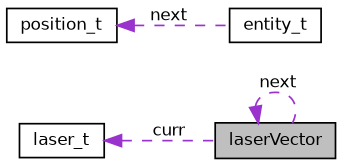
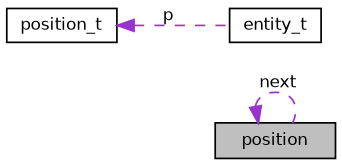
edge "entity_t" -> "position_t": label " next" -> " p"
node "laser_t": removed
node "laserVector": label "laserVector" -> "position"
